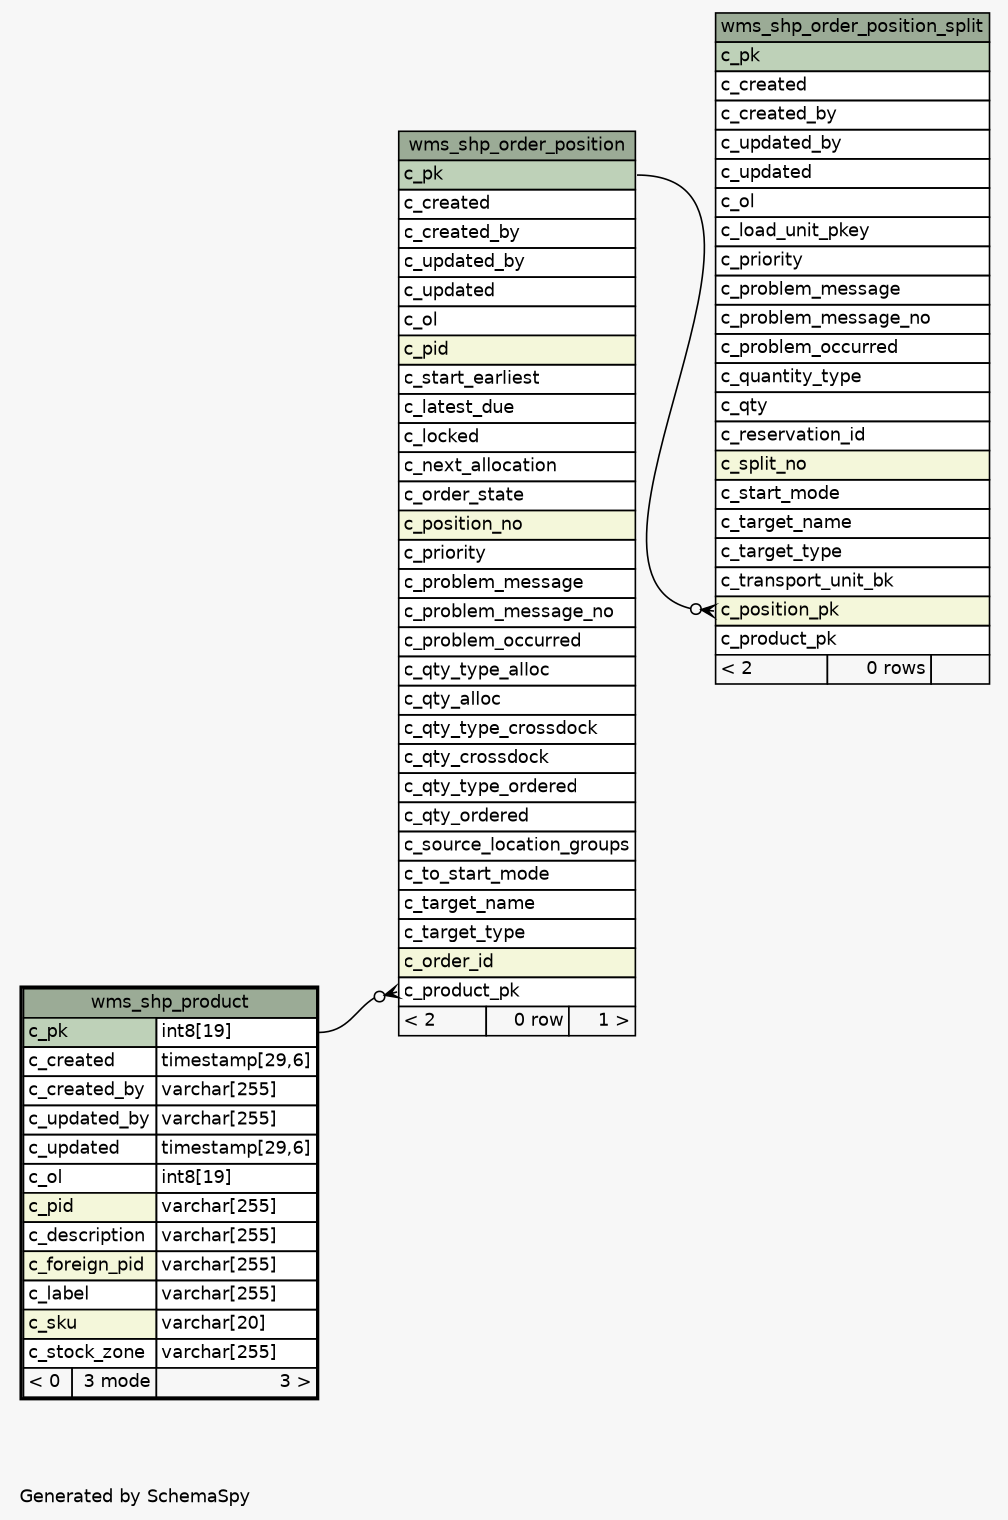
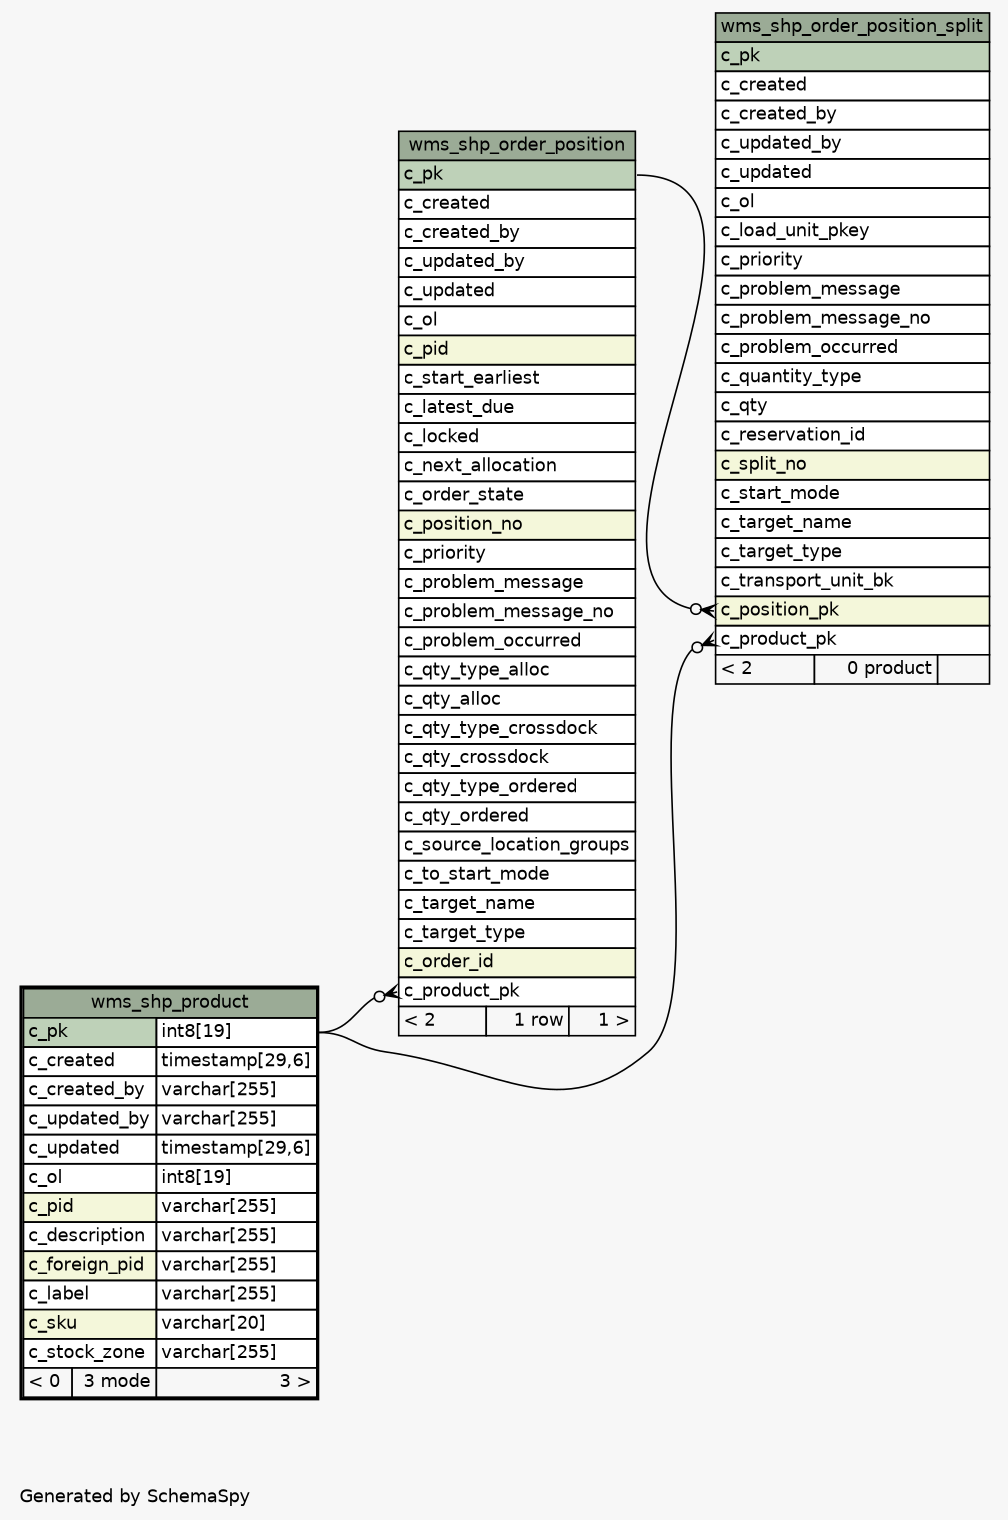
node "wms_shp_order_position_split": text "0 rows" -> "0 product"
node "wms_shp_order_position": text "0 row" -> "1 row"
edge "wms_shp_product" -> "wms_shp_order_position_split": added
